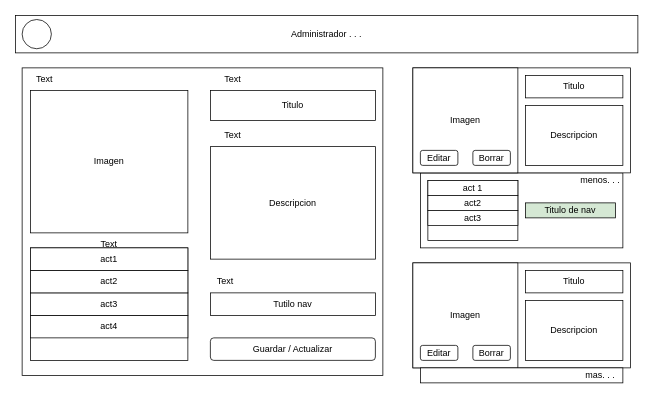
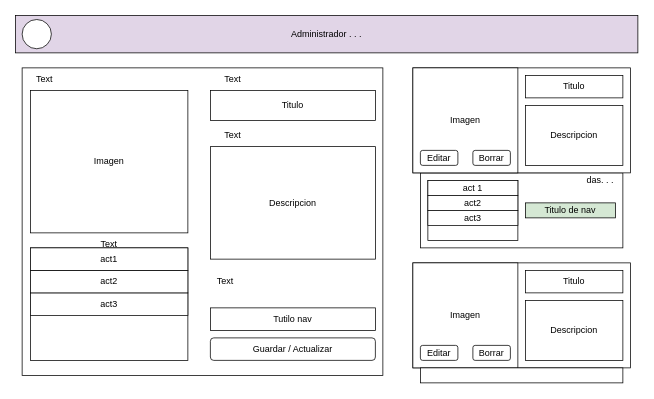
node "Administrador . . .": fillcolor #ffffff -> #e1d5e7
node "menos. . .": label "menos. . ." -> "das. . ."
node "Tutilo nav": moved (293, 304) -> (293, 319)
node "act4": removed
node "mas. . .": removed
